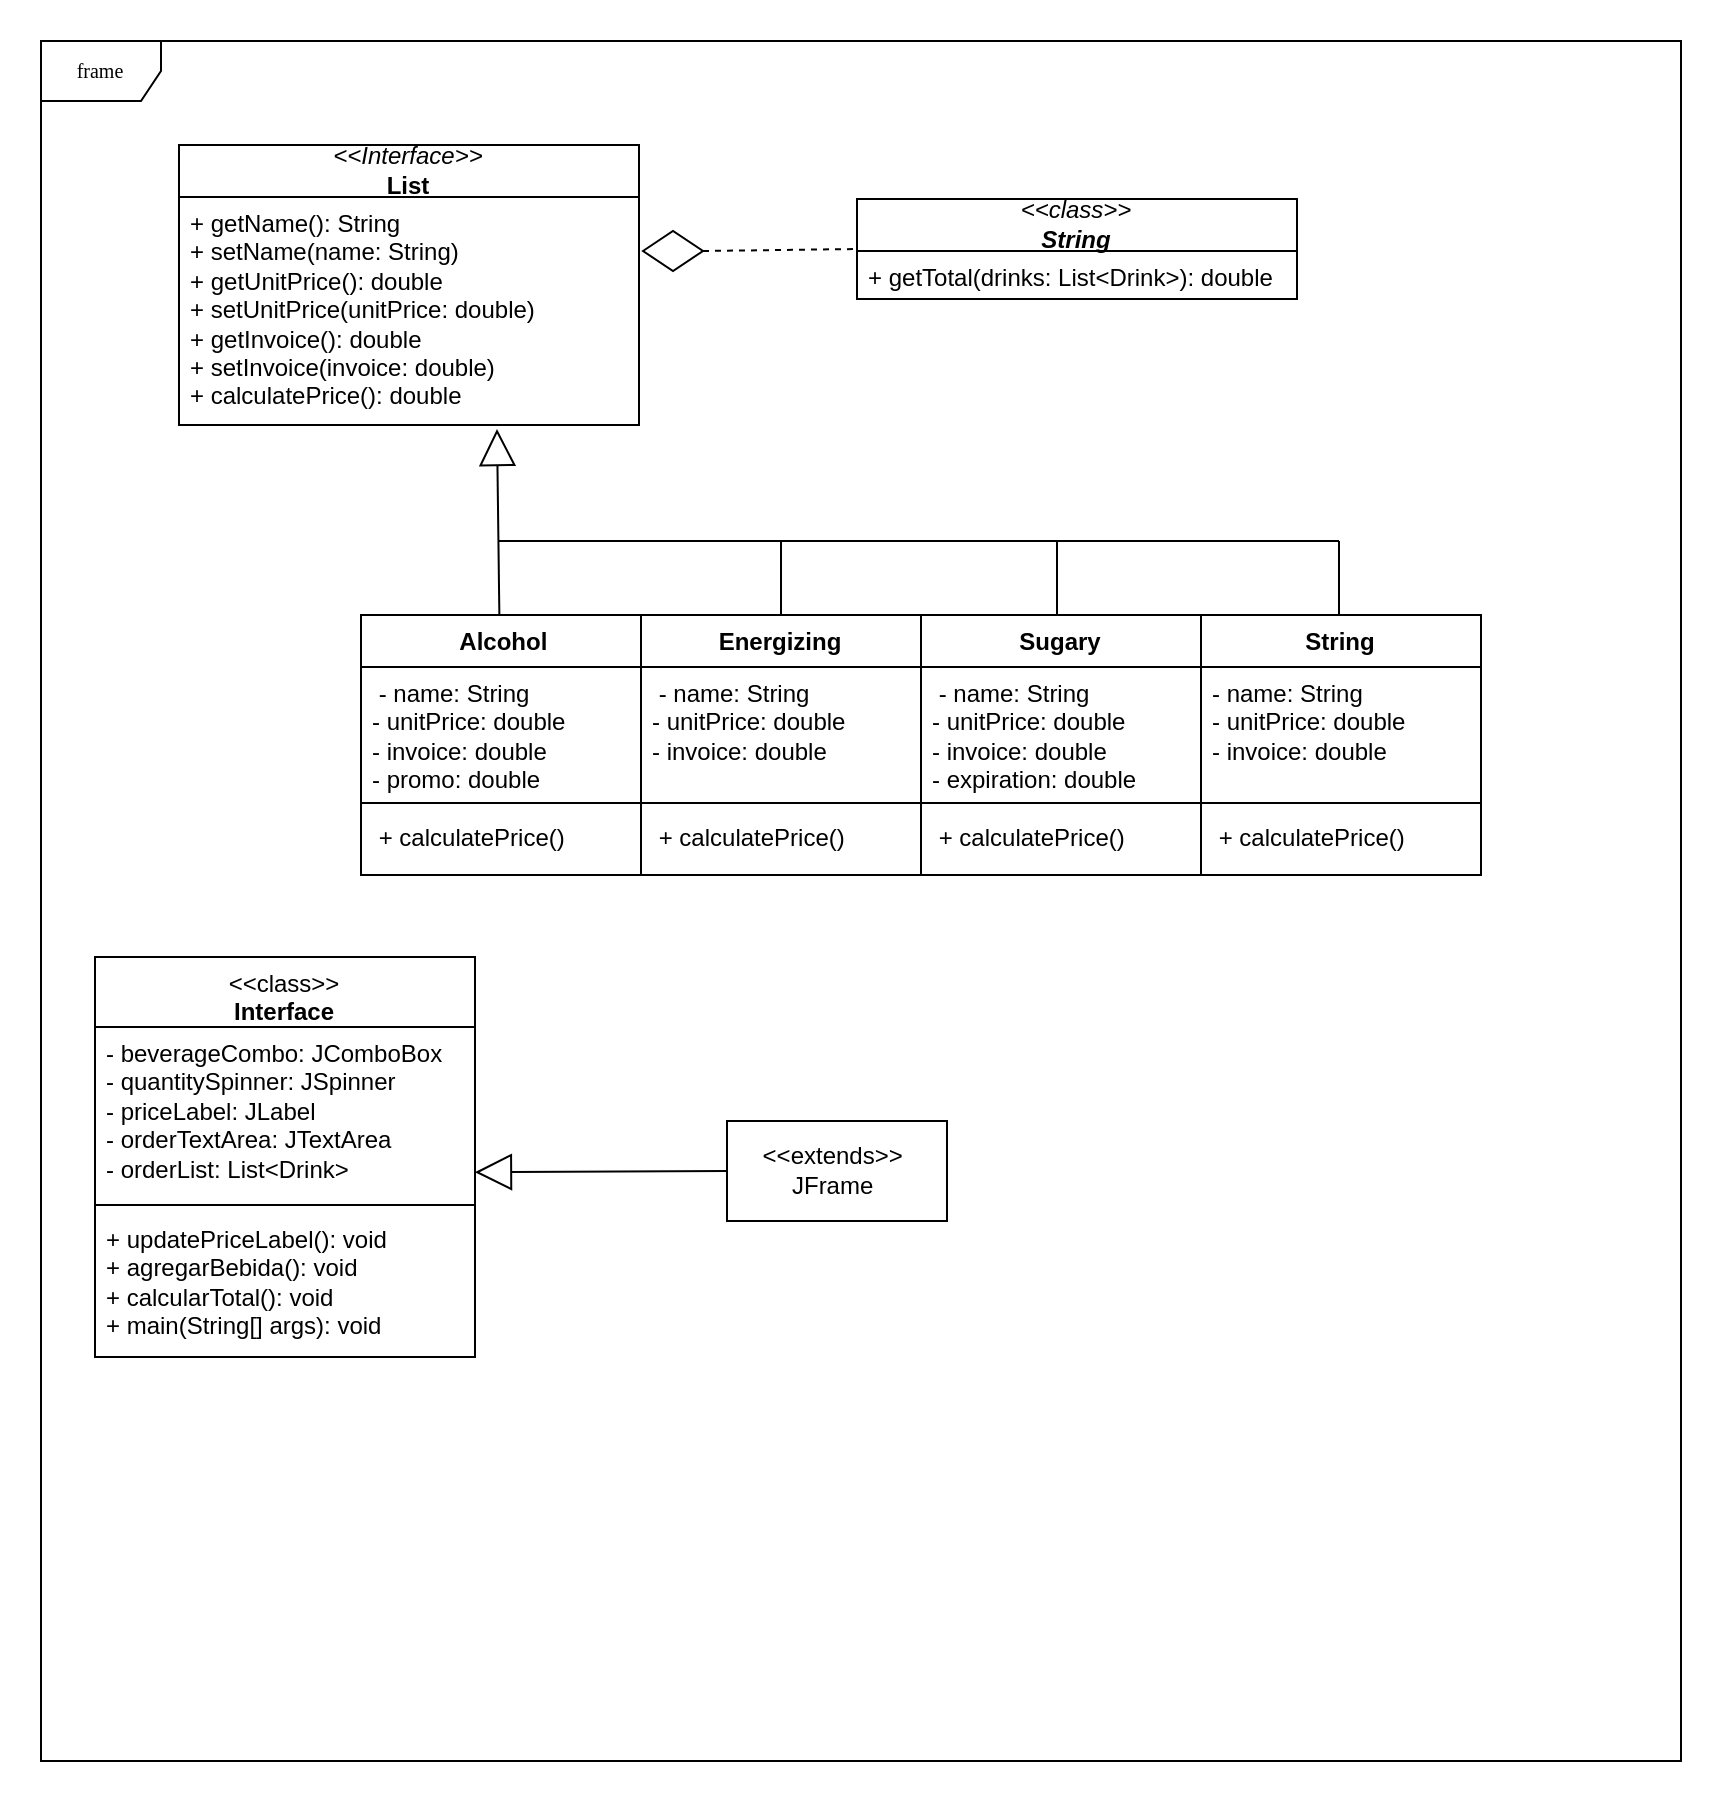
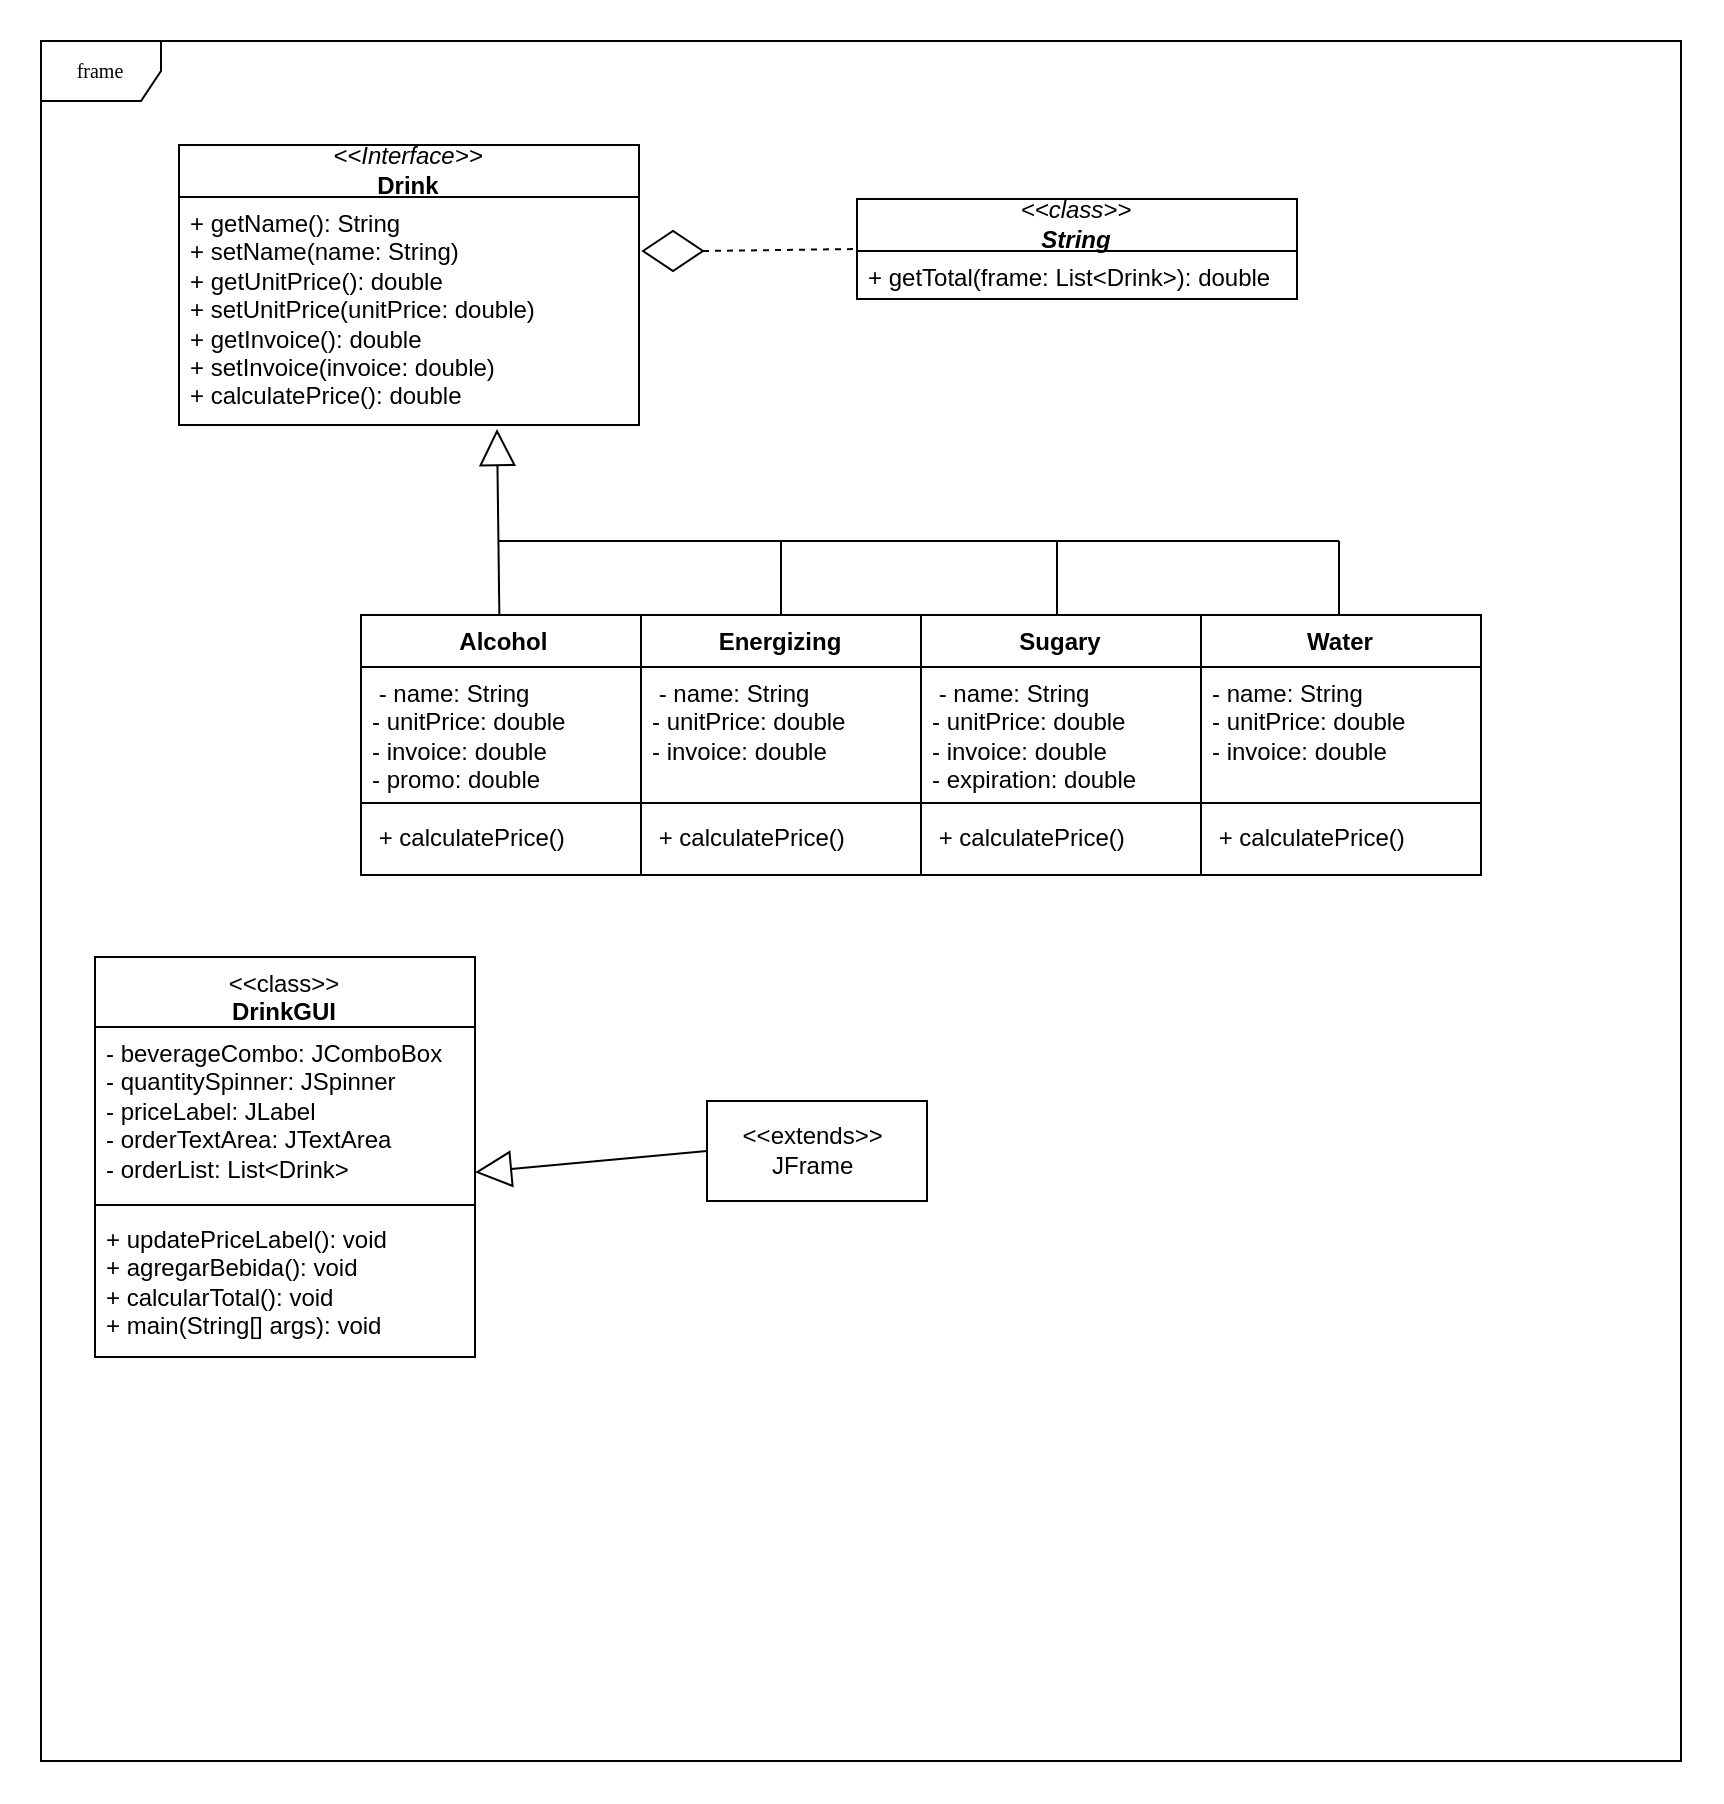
node "<<Interface>>List": label "<<Interface>>List" -> "<<Interface>>Drink"
node "+ getTotal(drinks: List<Drink>): double": label "+ getTotal(drinks: List<Drink>): double" -> "+ getTotal(frame: List<Drink>): double"
node "String": label "String" -> "Water"
node "<<class>> Interface": label "<<class>> Interface" -> "<<class>> DrinkGUI"
node "<<extends>> JFrame": moved (837, 1171) -> (817, 1151)
